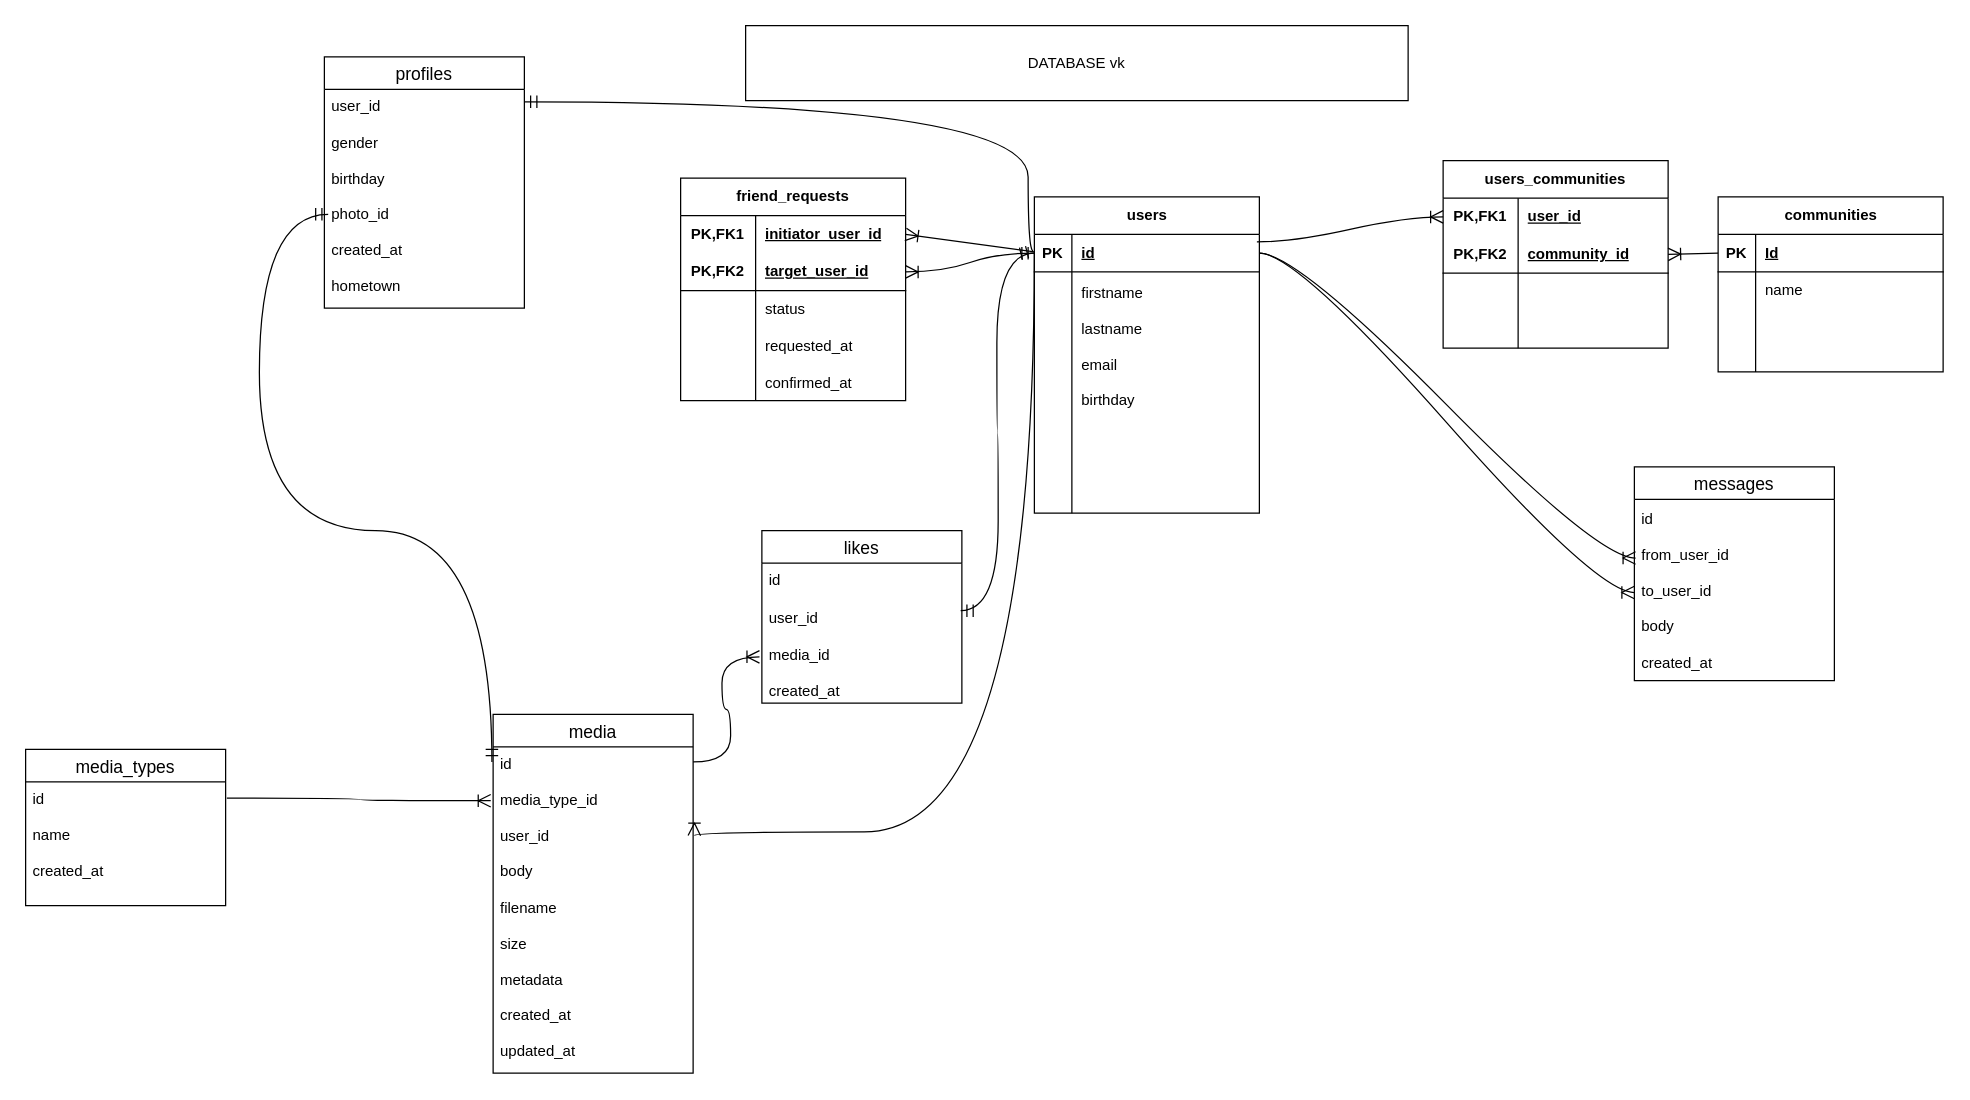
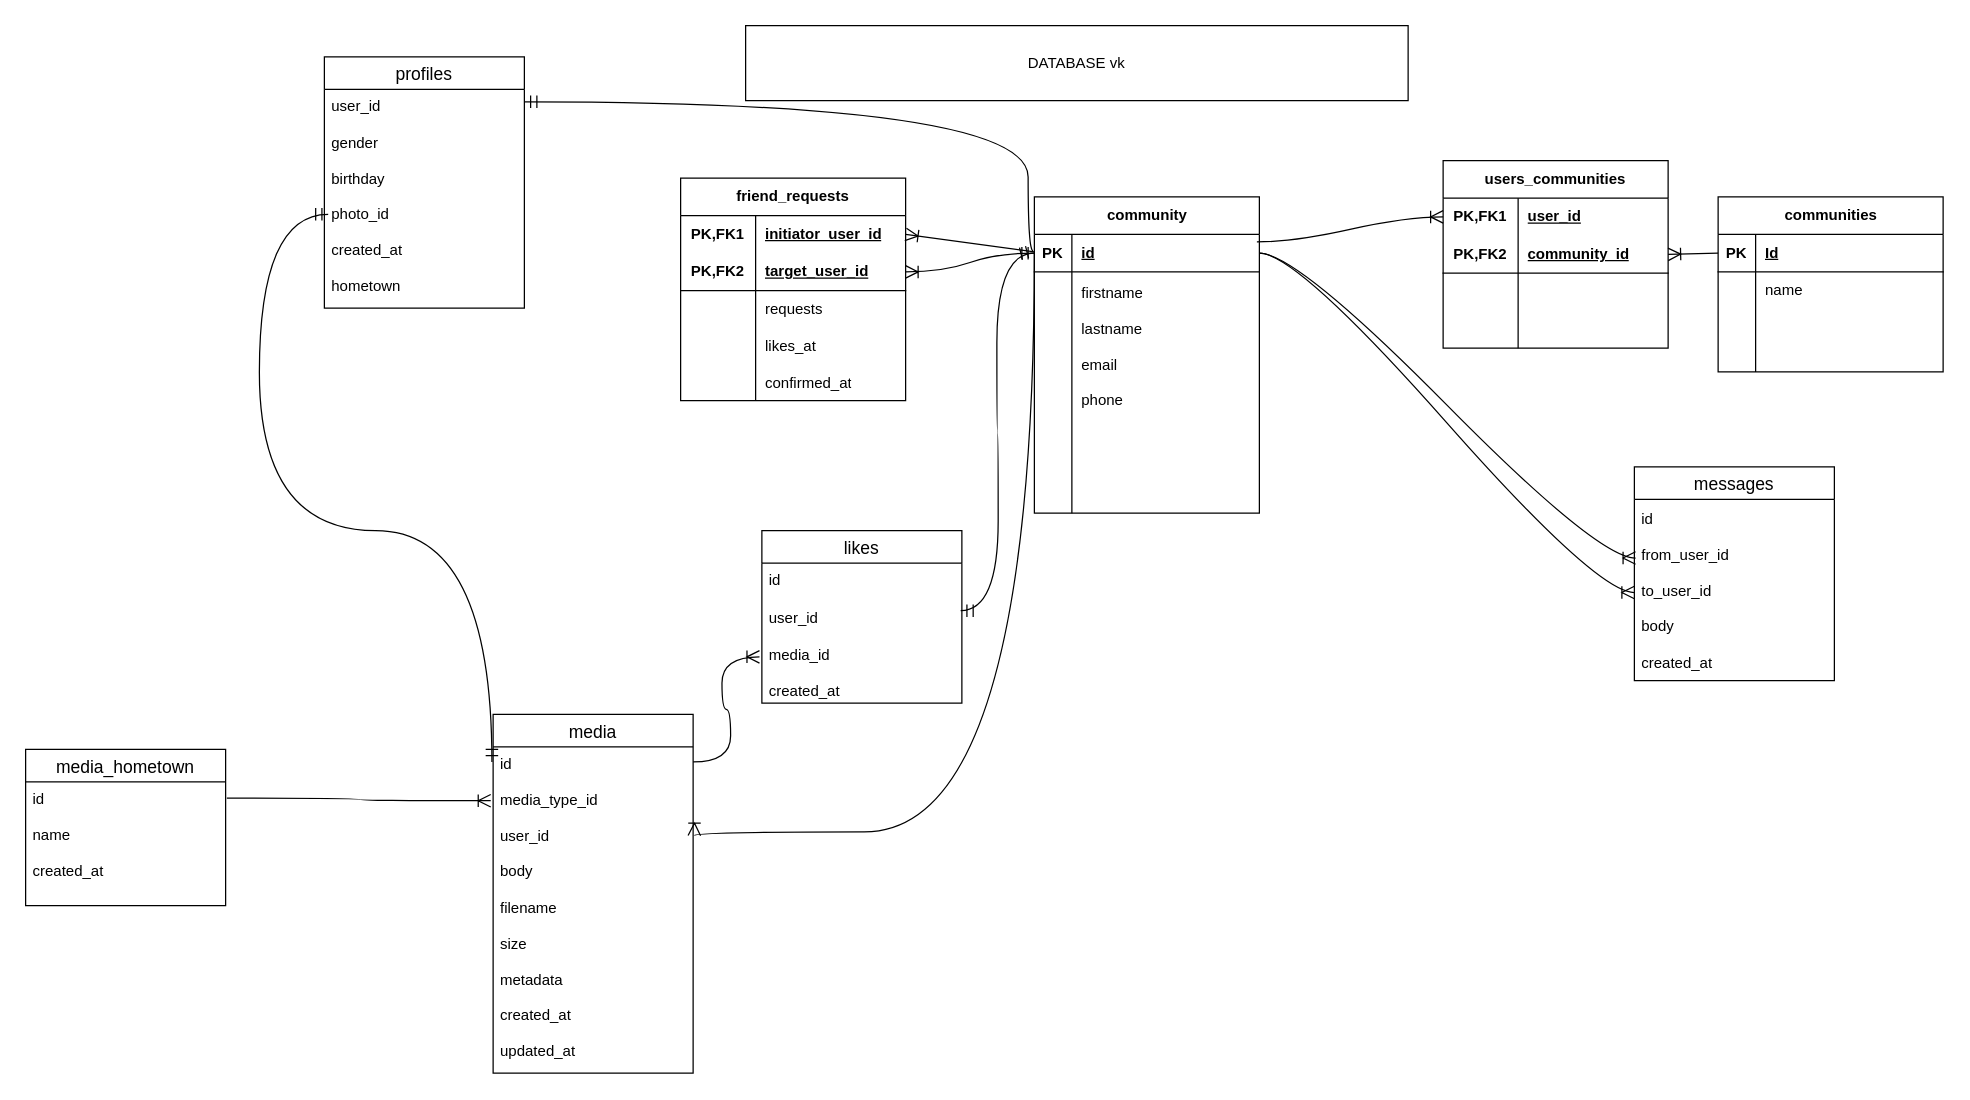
node "users": label "users" -> "community"
node "status": label "status" -> "requests"
node "firstname lastname email birthday": label "firstname lastname email birthday" -> "firstname lastname email phone"
node "requested_at confirmed_at": label "requested_at confirmed_at" -> "likes_at confirmed_at"
node "media_types": label "media_types" -> "media_hometown"
